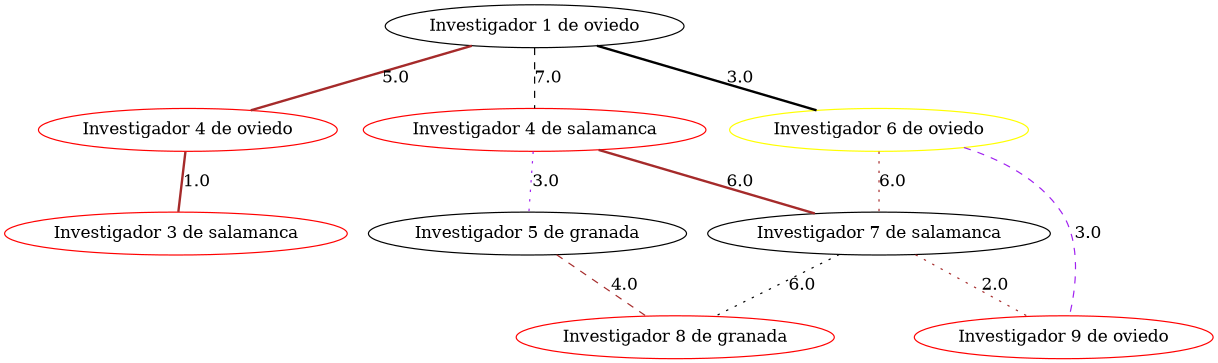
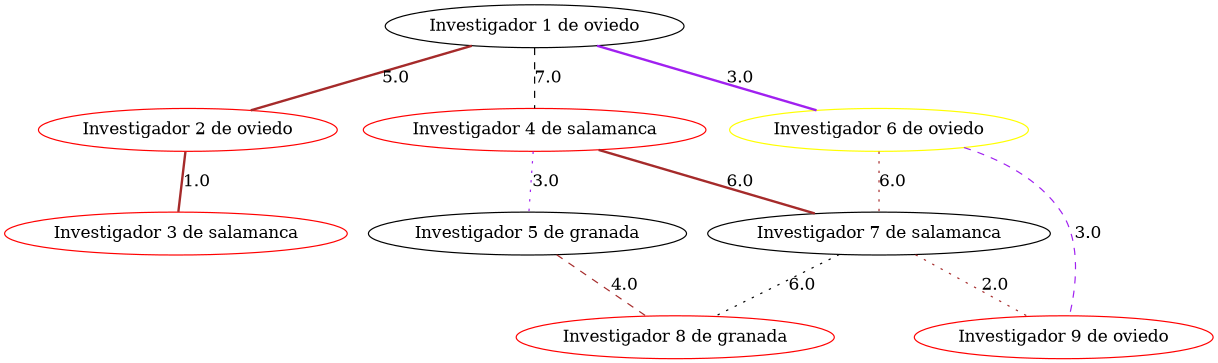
edge "Investigador 1 de oviedo" -- "Investigador 6 de oviedo": color black -> purple
node "Investigador 4 de oviedo": label "Investigador 4 de oviedo" -> "Investigador 2 de oviedo"
